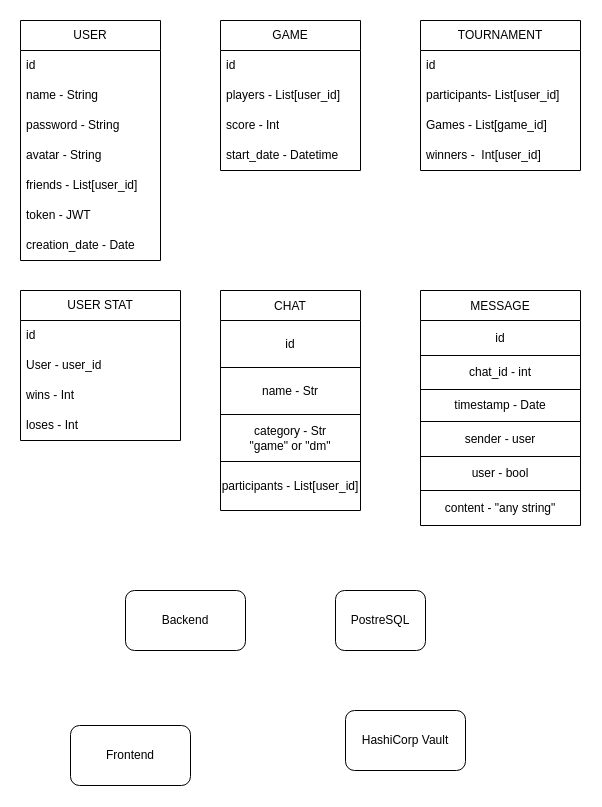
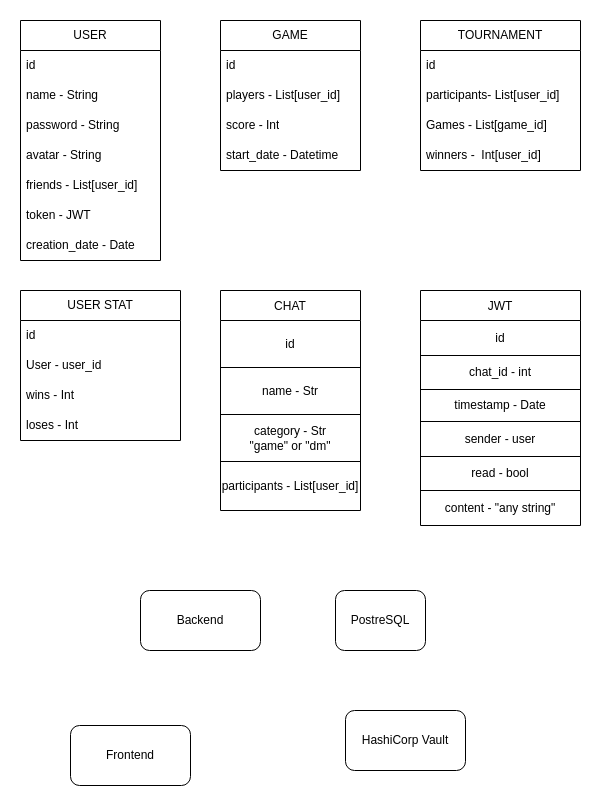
node "MESSAGE": label "MESSAGE" -> "JWT"
node "user - bool": label "user - bool" -> "read - bool"
node "Backend": moved (186, 621) -> (201, 621)
